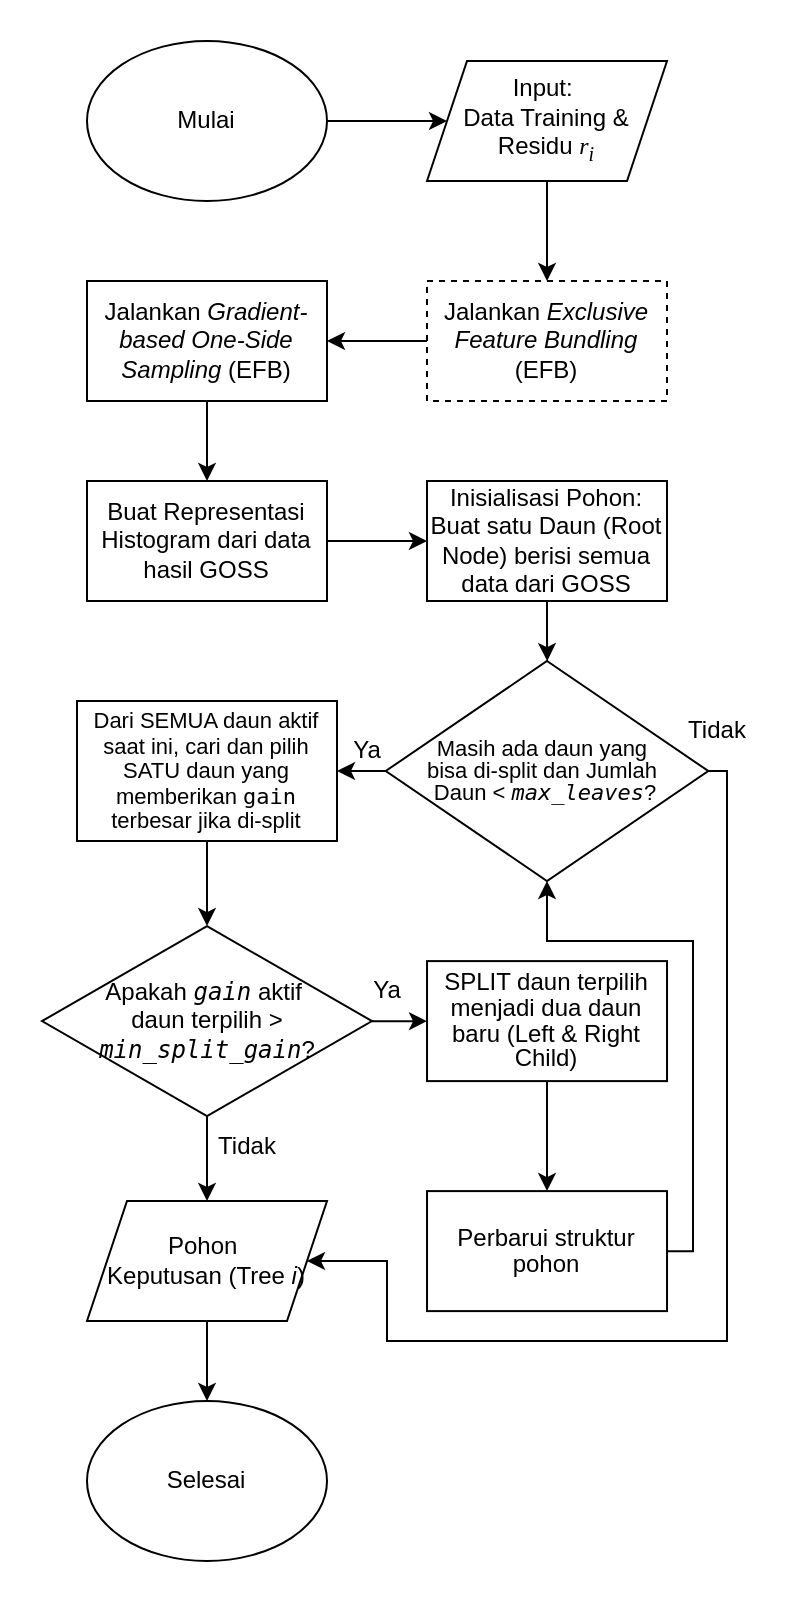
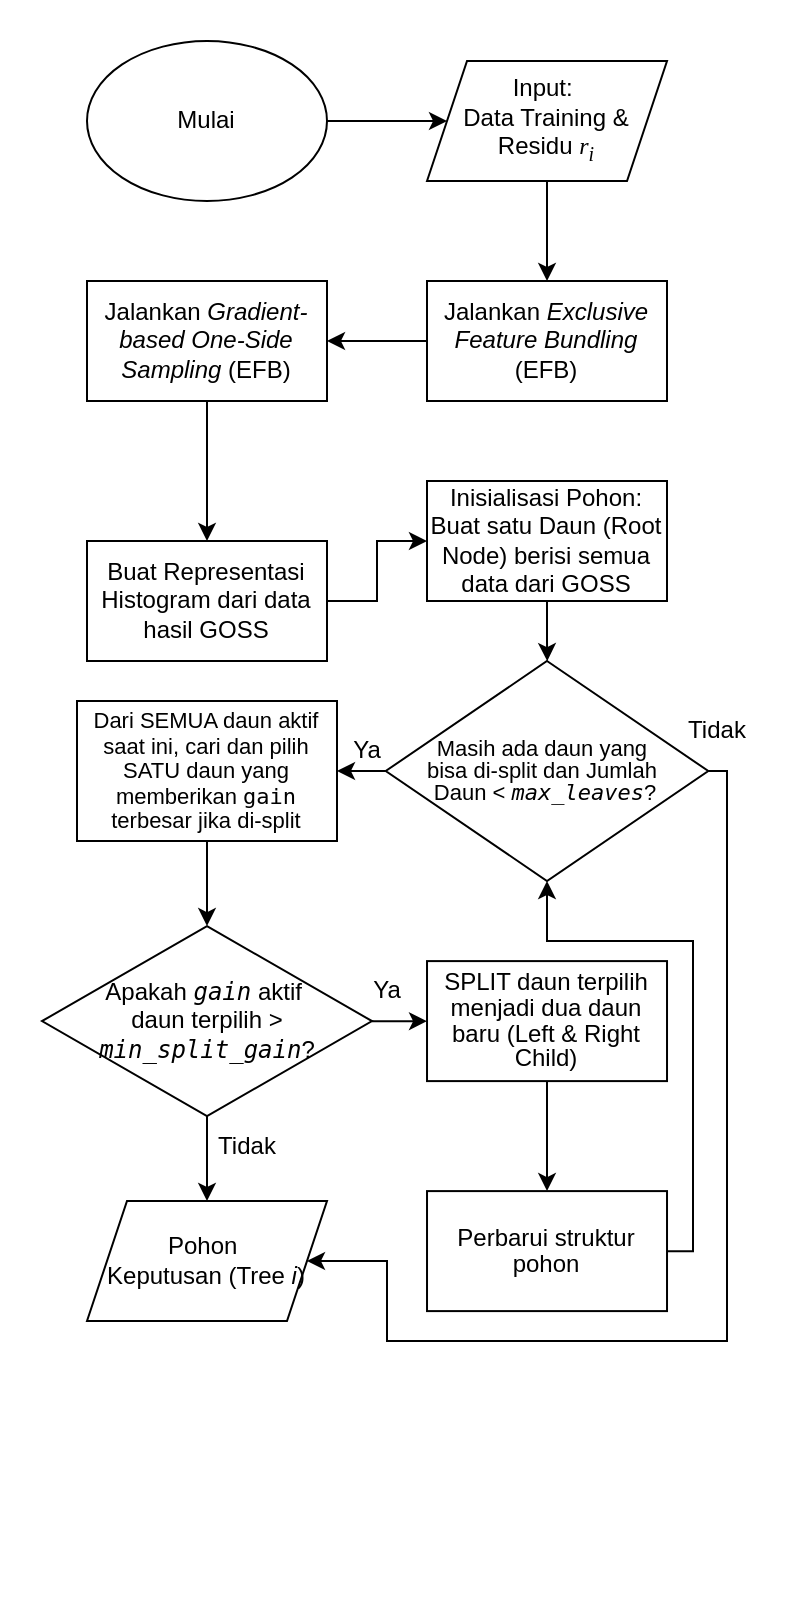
node "Jalankan Exclusive Feature Bundling (EFB)": style dashed -> solid
node "Buat Representasi Histogram dari data hasil GOSS": moved (207, 541) -> (207, 601)
edge "Pohon Keputusan (Tree i)" -> "Selesai": removed
node "Selesai": removed
